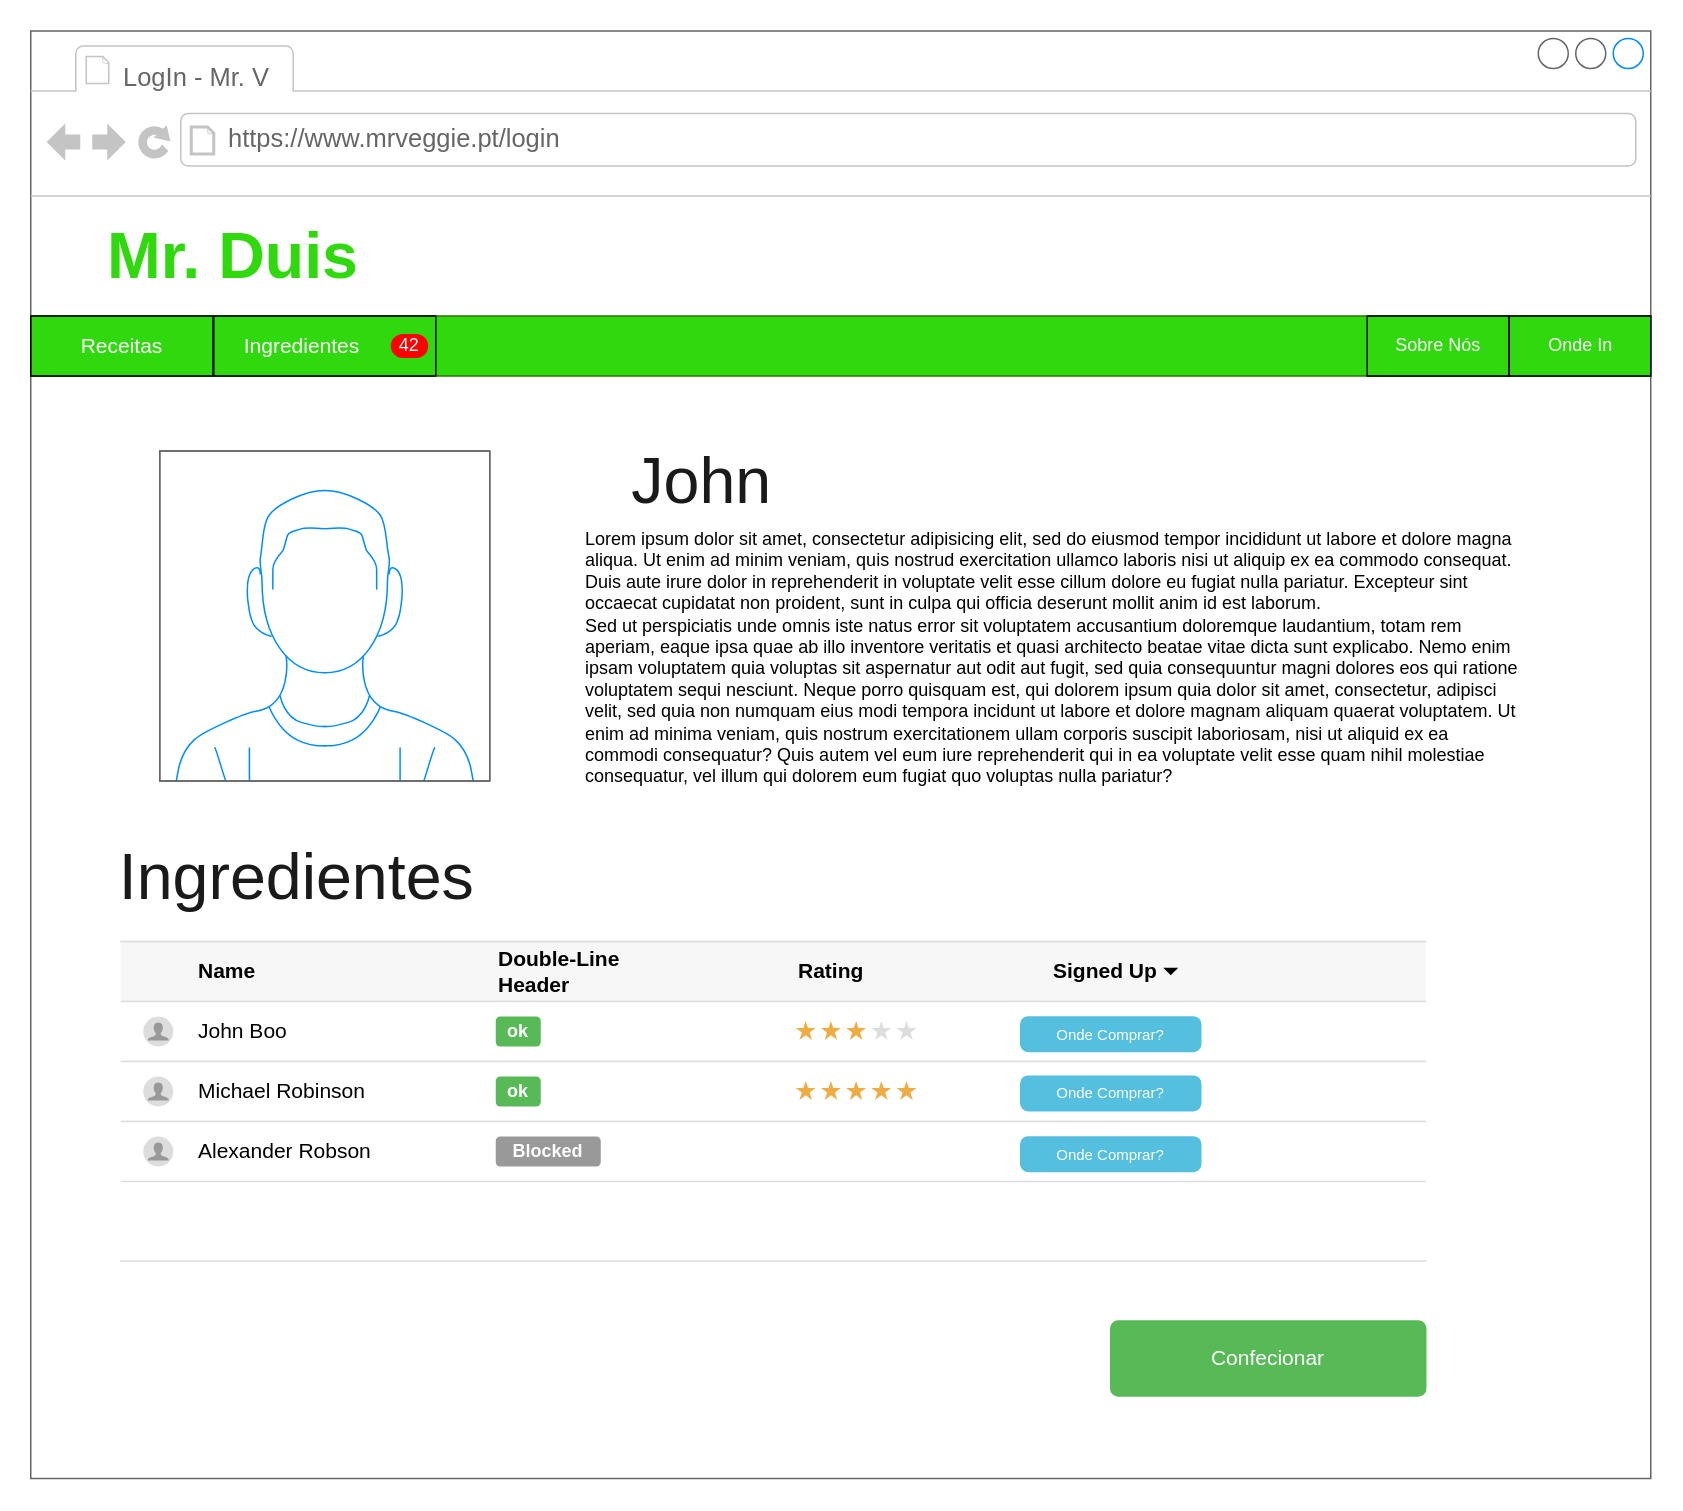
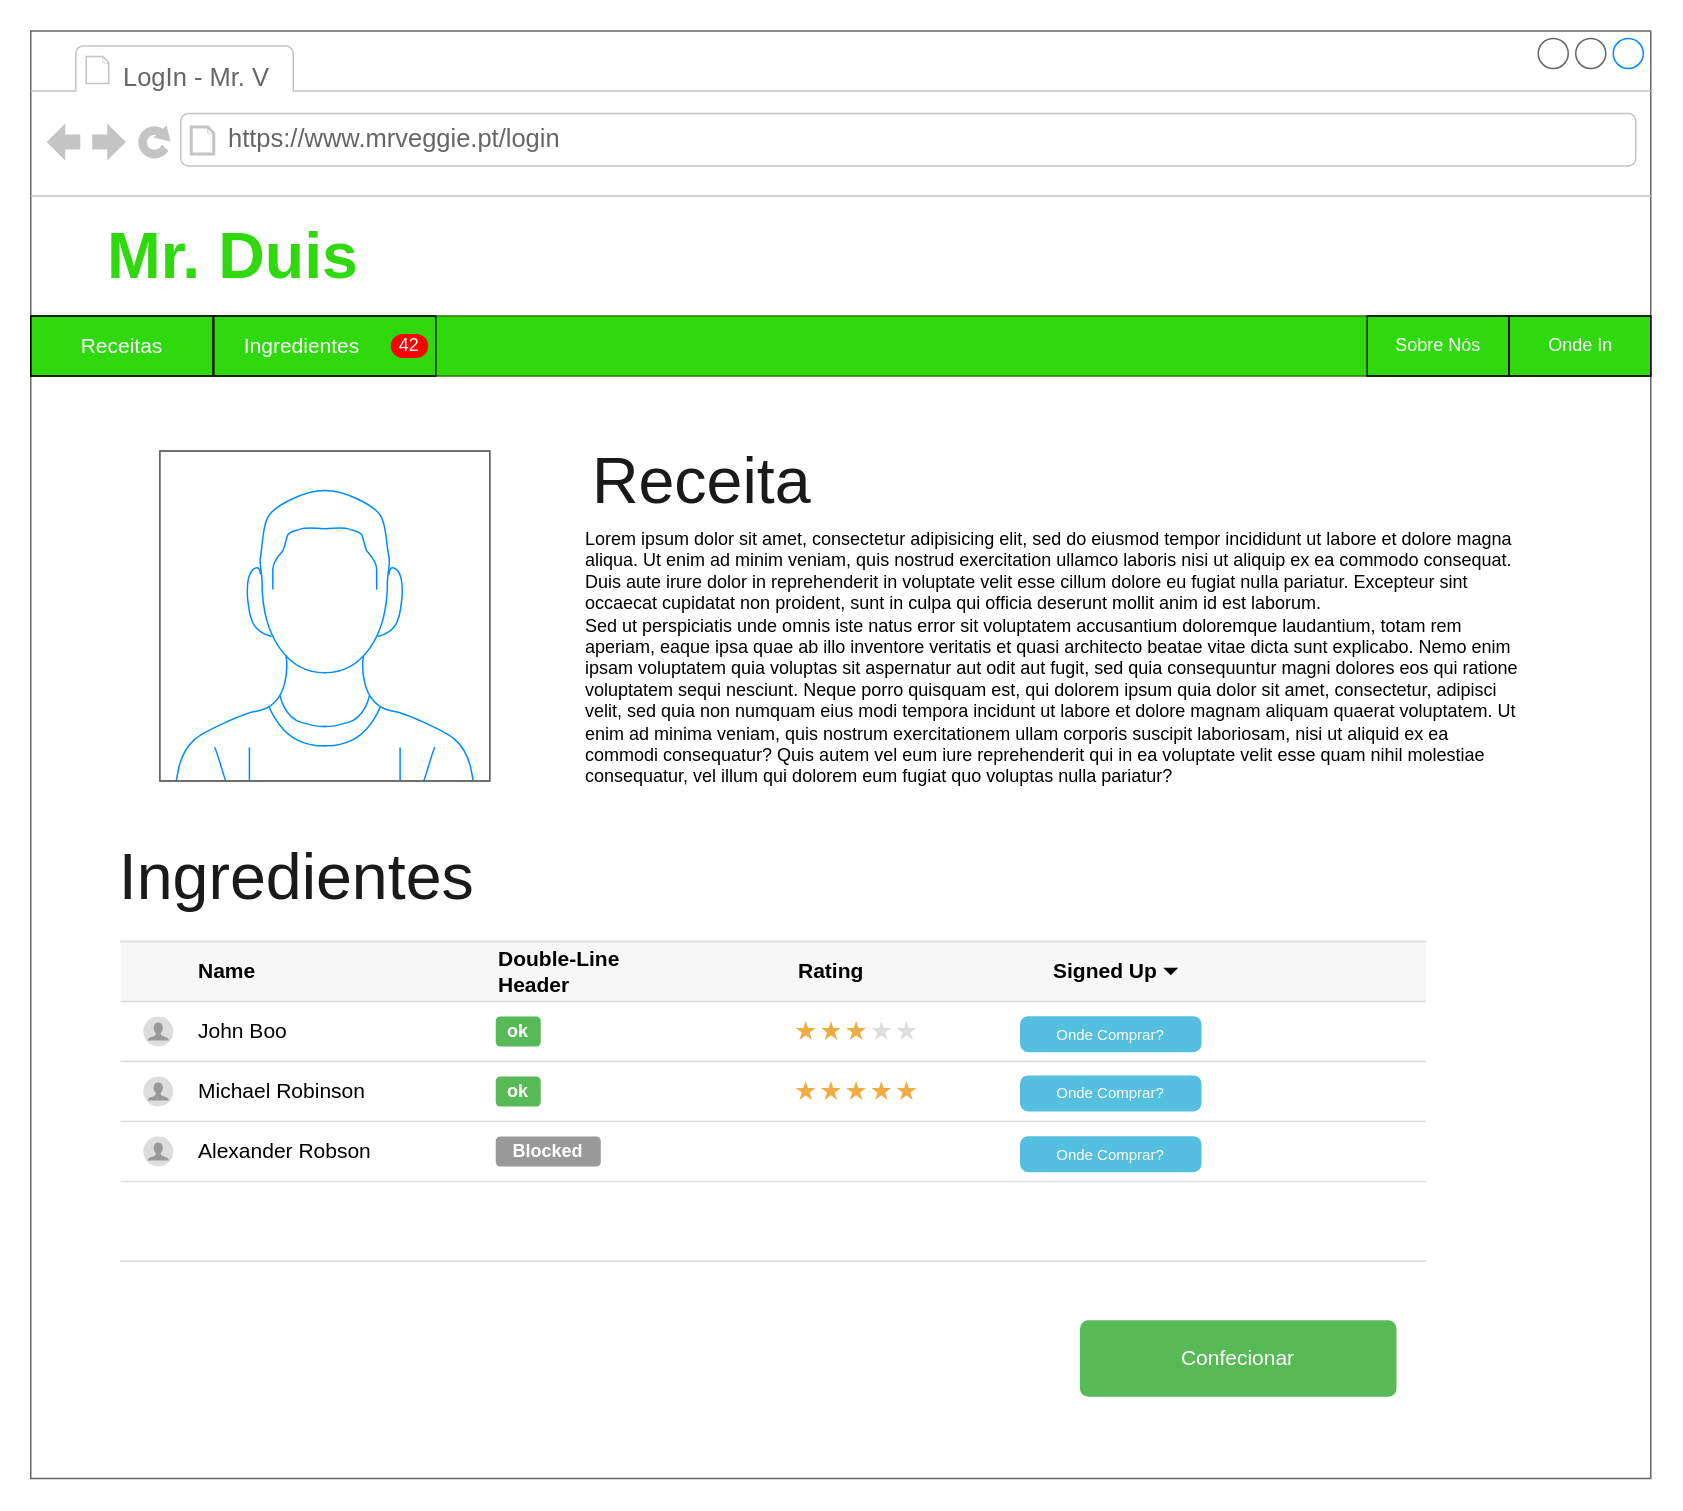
node "John": label "John" -> "Receita"
node "Confecionar": moved (1268, 1358) -> (1238, 1358)
